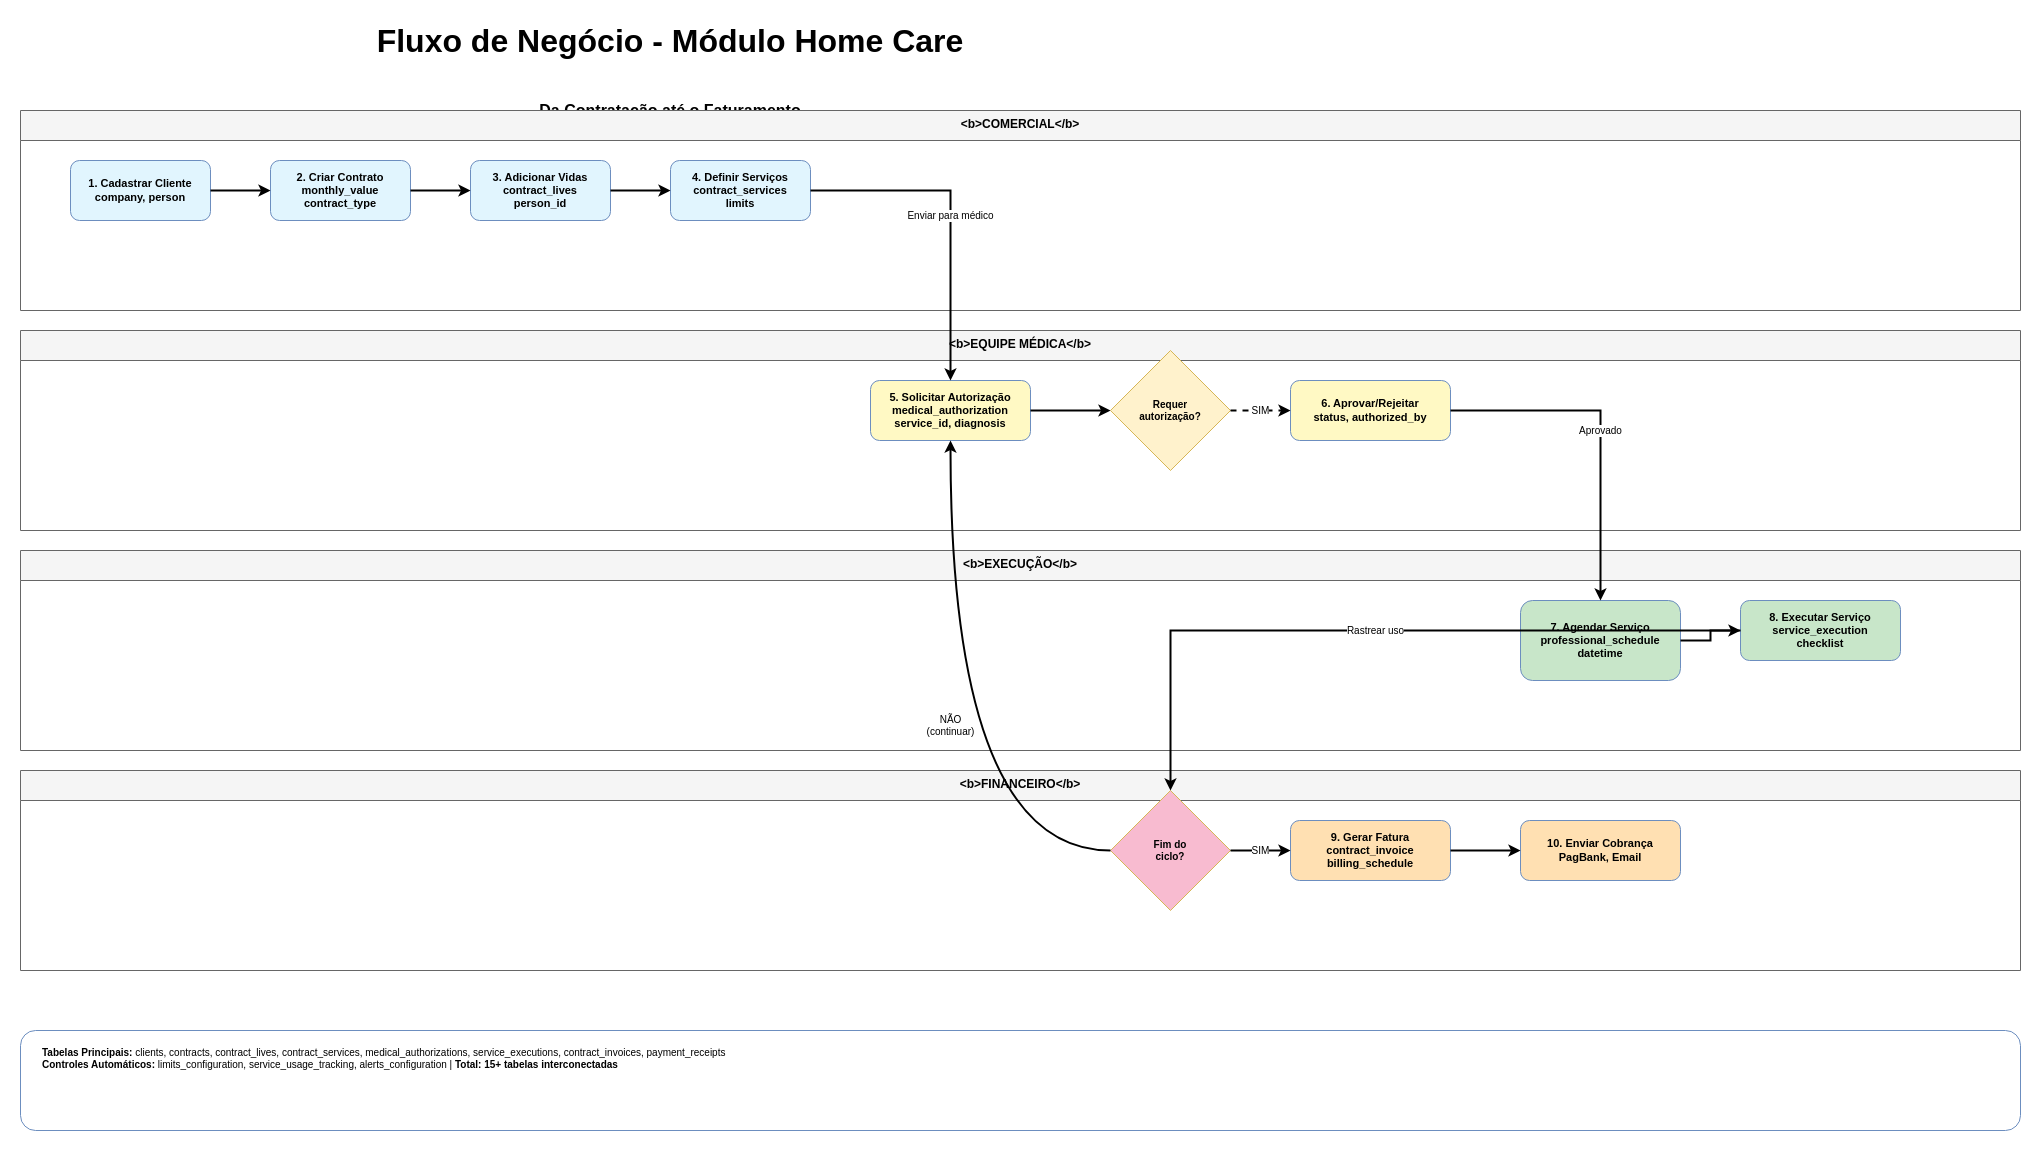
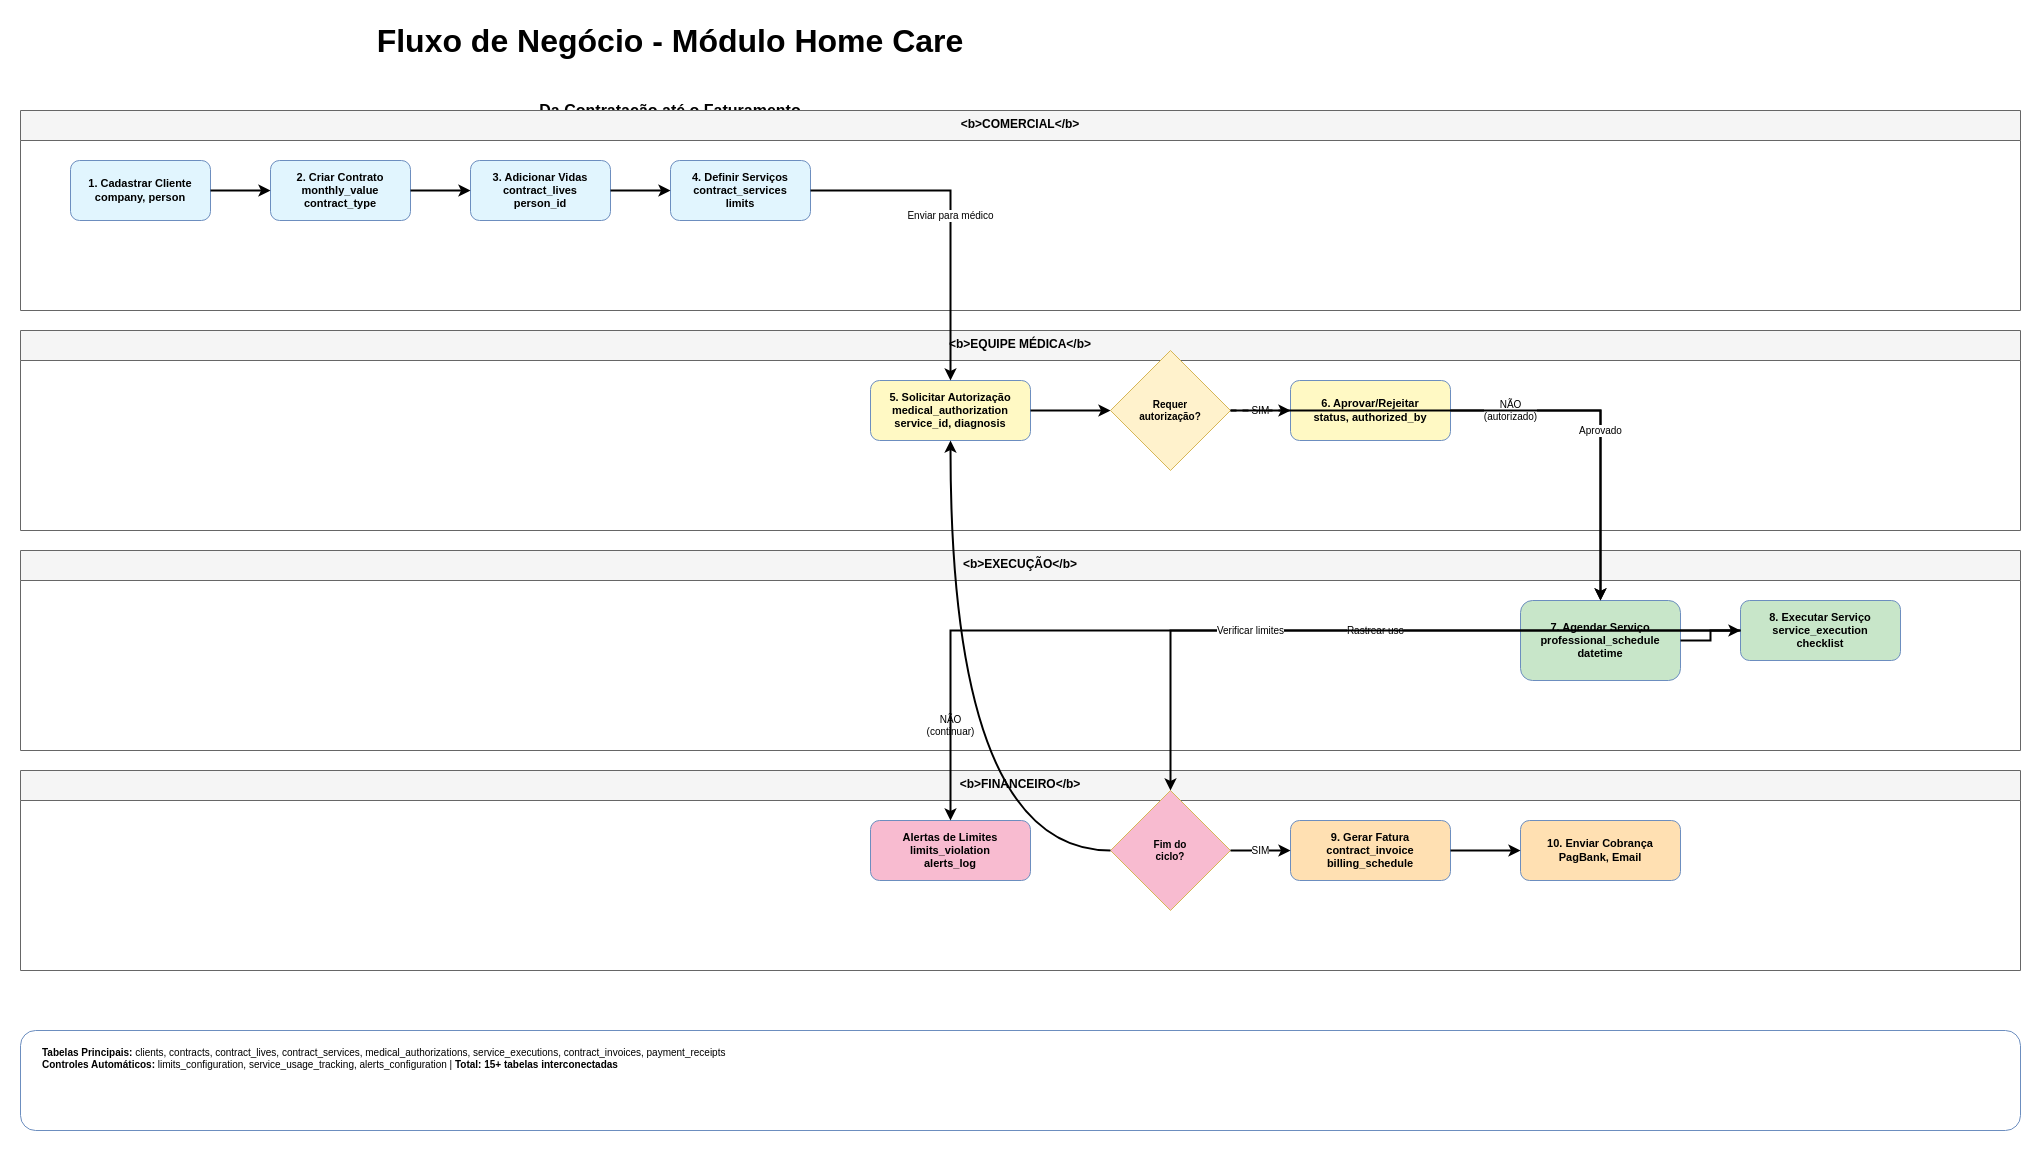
edge "Requer autorização?" -> "7. Agendar Serviço professional_schedule datetime": added, label "NÃO (autorizado)"
edge "8. Executar Serviço service_execution checklist" -> "Alertas de Limites limits_violation alerts_log": added, label "Verificar limites"
node "Alertas de Limites limits_violation alerts_log": added
